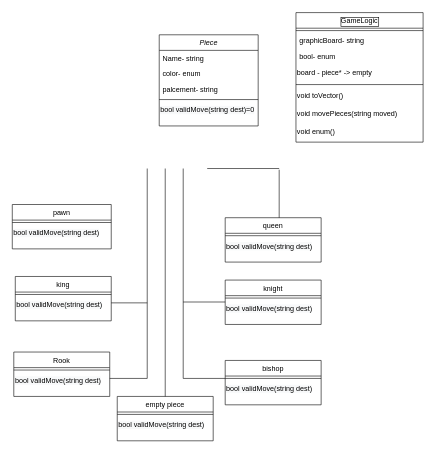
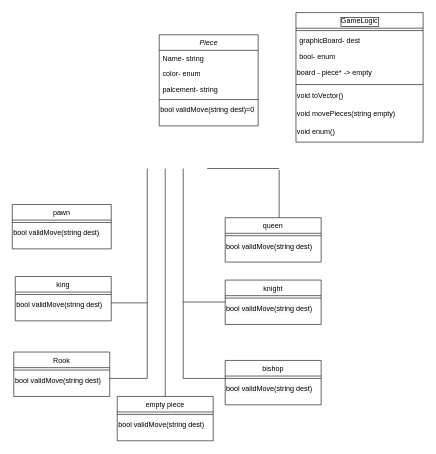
node "graphicBoard- string": label "graphicBoard- string" -> "graphicBoard- dest"
node "void movePieces(string moved)": label "void movePieces(string moved)" -> "void movePieces(string empty)"
